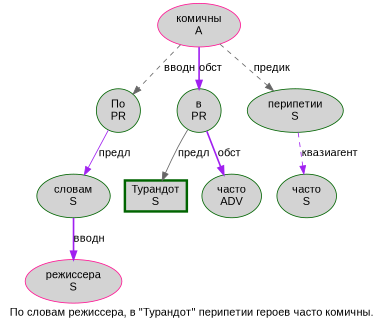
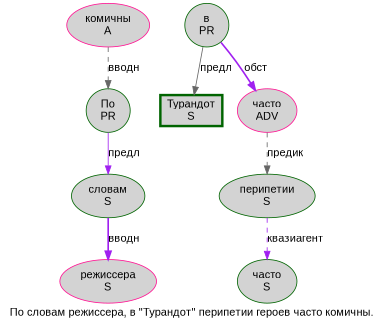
edge "комичны A" -> "в PR": removed, label "обст"
edge "комичны A" -> "перипетии S": now "часто ADV" -> "перипетии S"
node "часто ADV": color darkgreen -> deeppink
